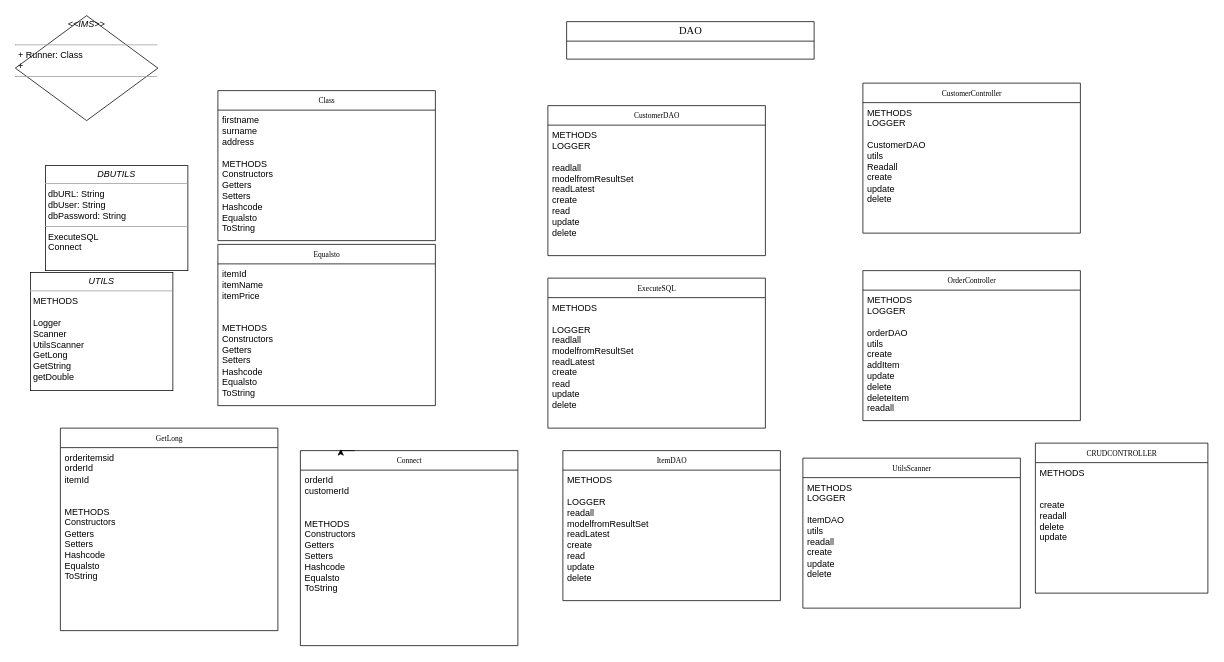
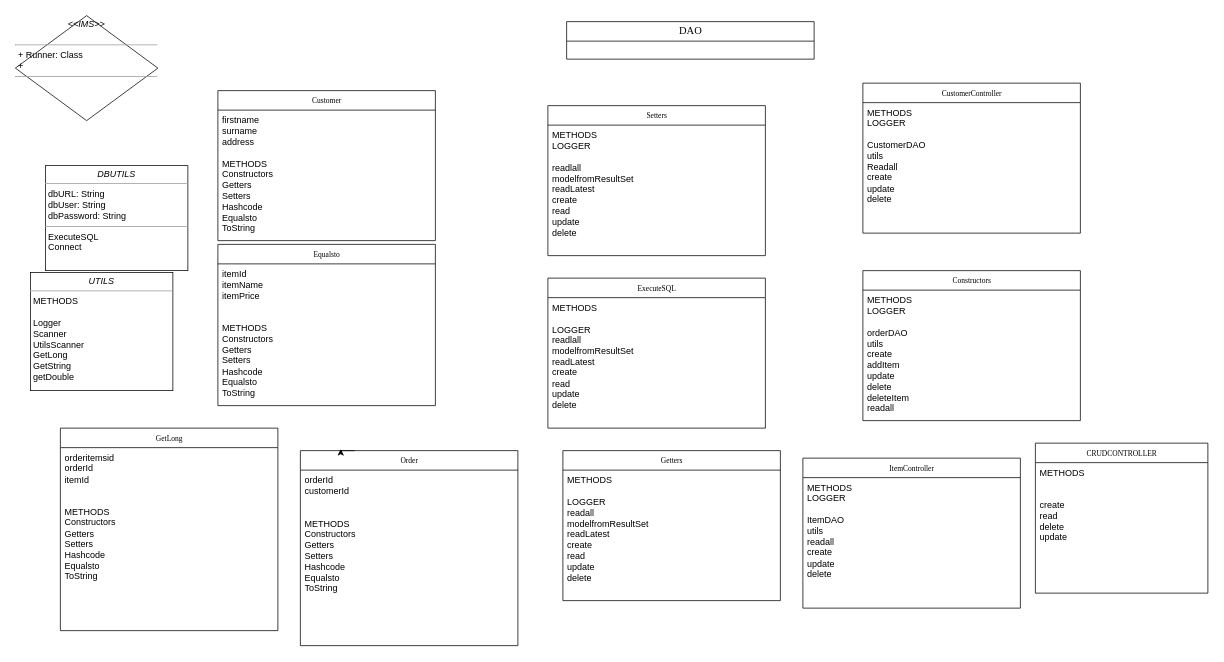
node "Class": label "Class" -> "Customer"
node "CustomerDAO": label "CustomerDAO" -> "Setters"
node "OrderController": label "OrderController" -> "Constructors"
node "Connect": label "Connect" -> "Order"
node "ItemDAO": label "ItemDAO" -> "Getters"
node "UtilsScanner": label "UtilsScanner" -> "ItemController"
node "METHODS create readall delete update": label "METHODS create readall delete update" -> "METHODS create read delete update"
